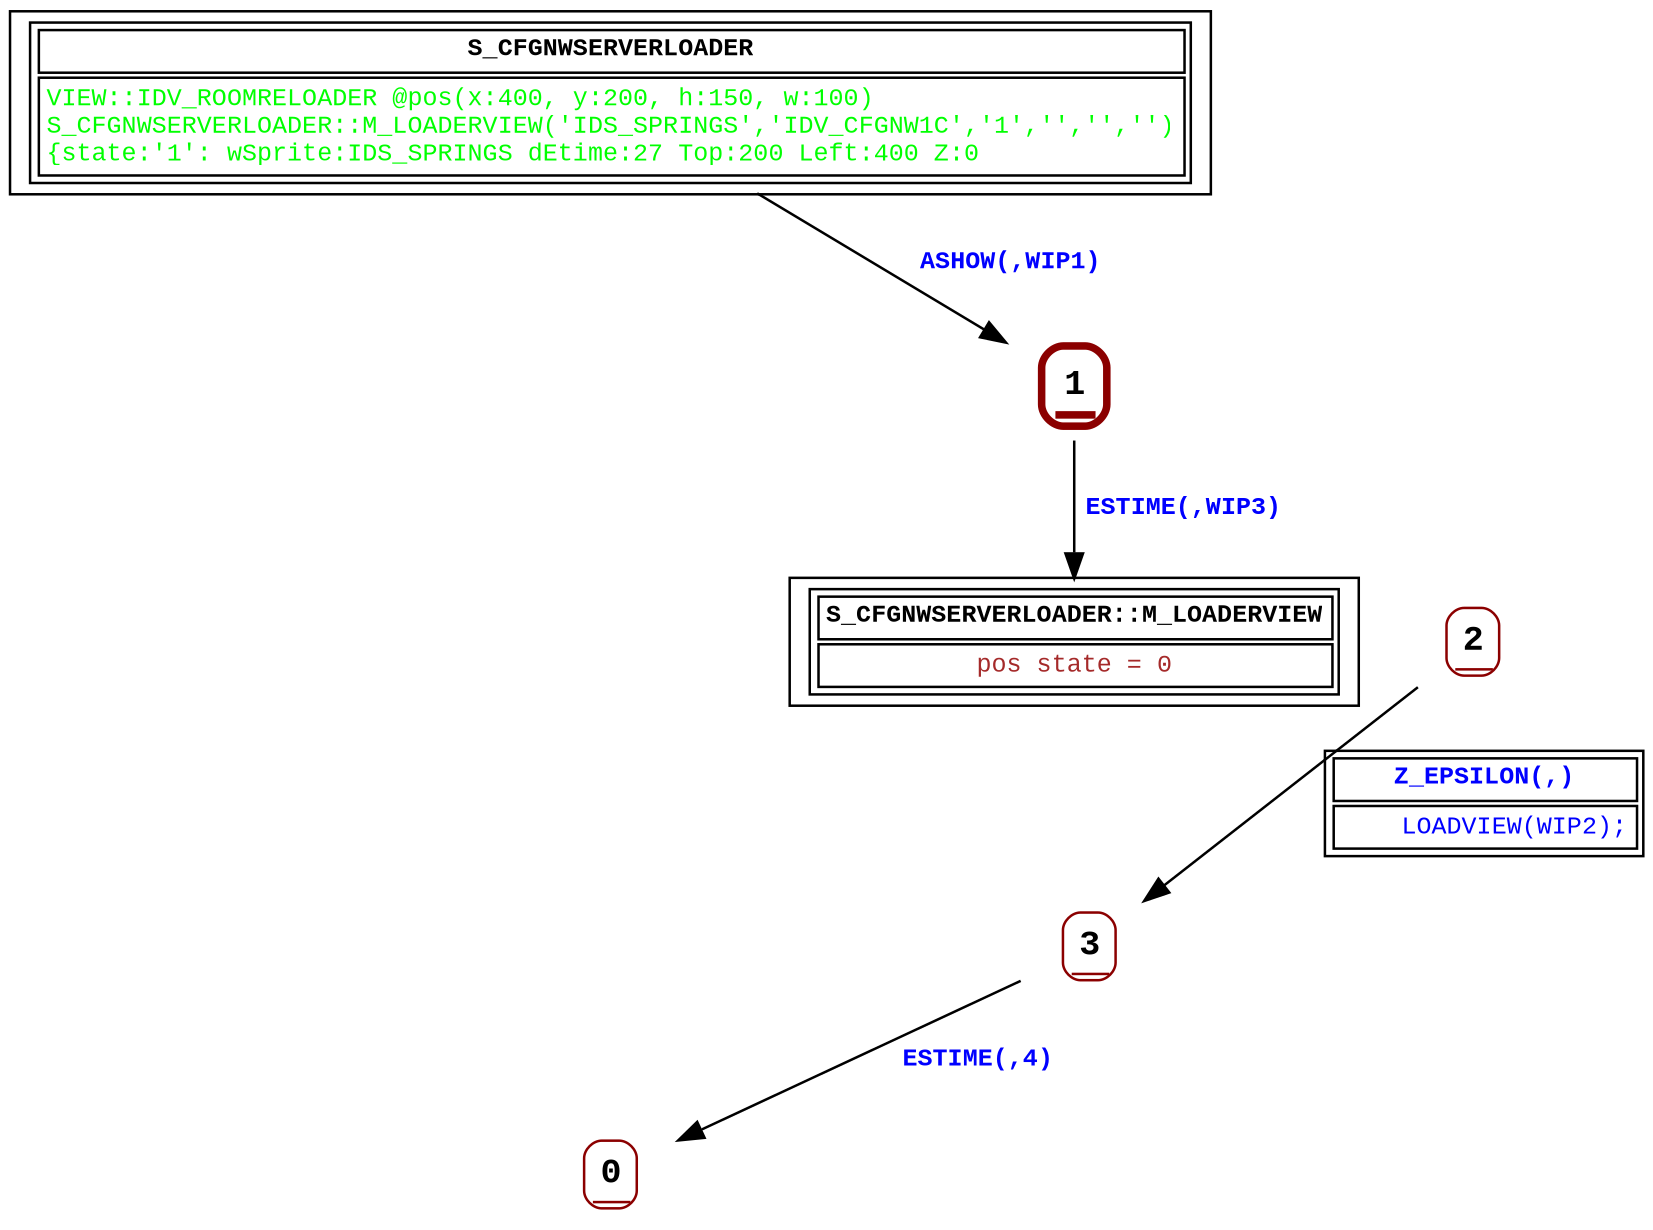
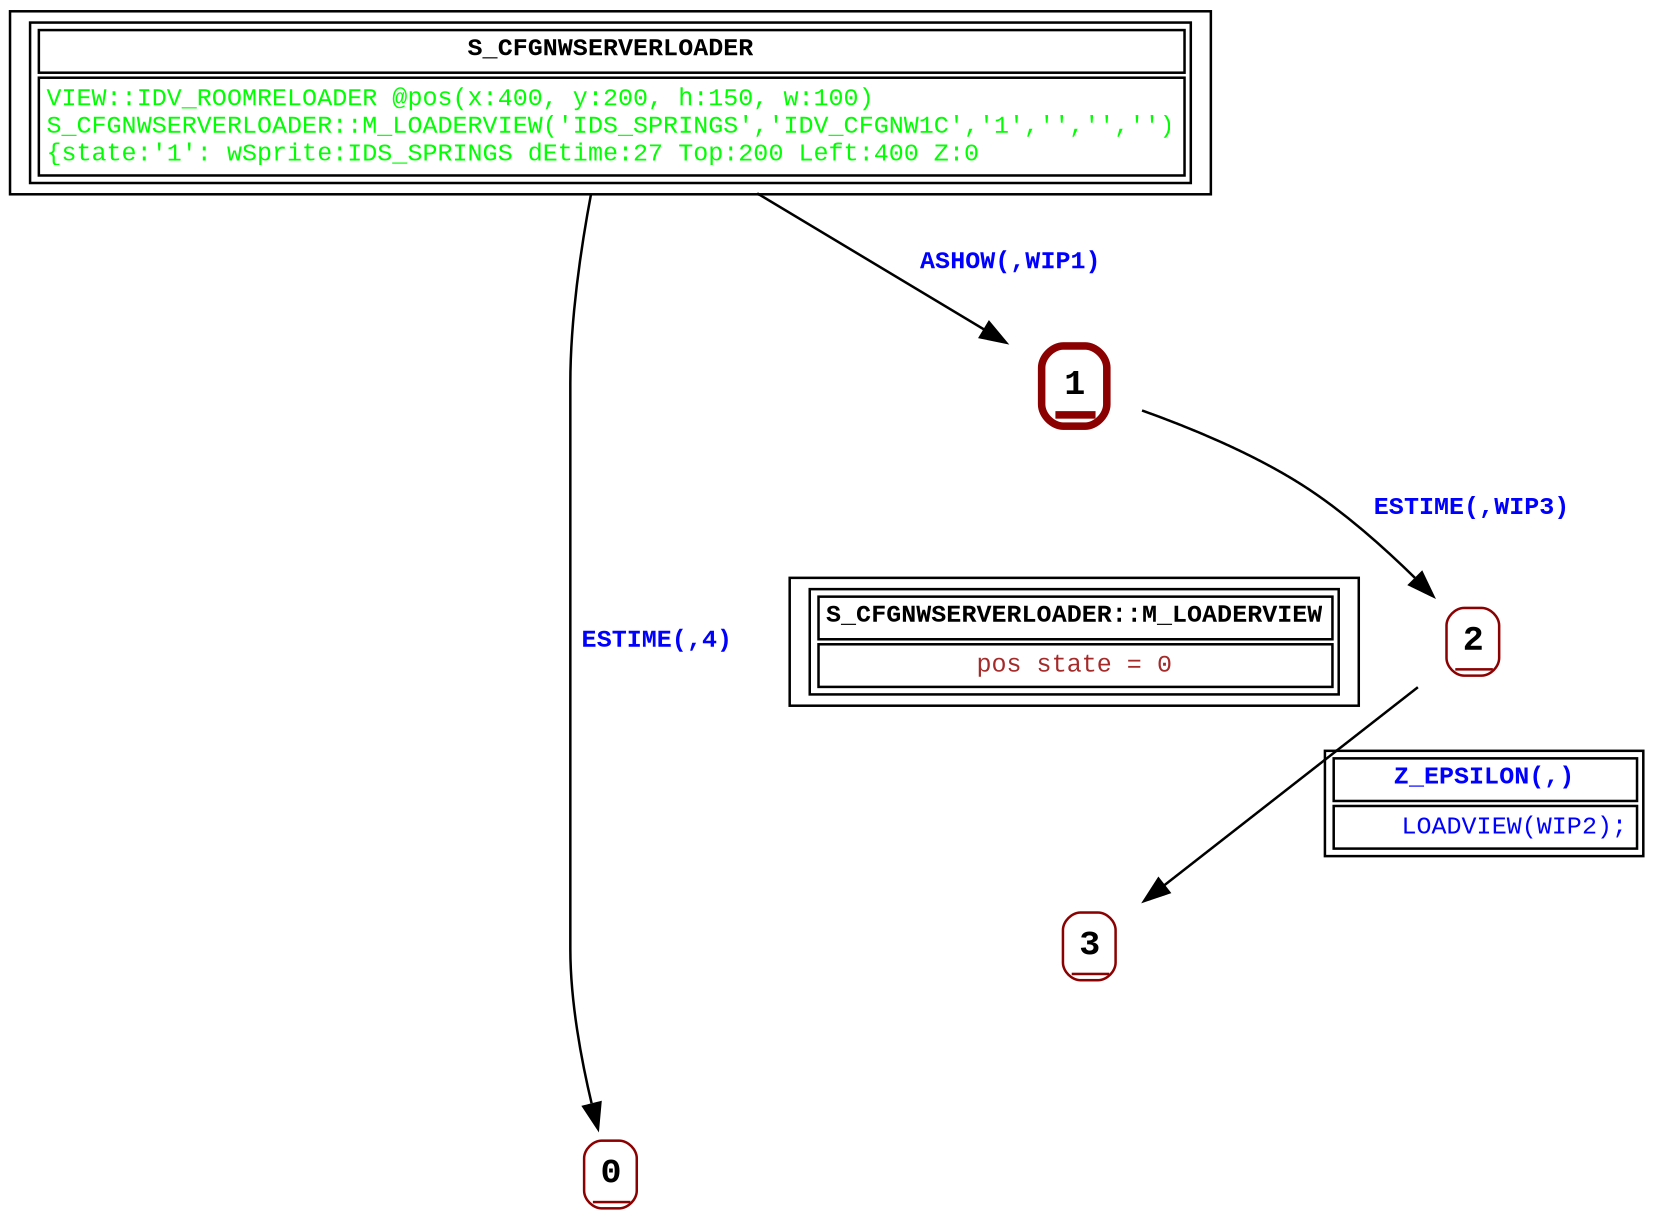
edge "1" -> "S_CFGNWSERVERLOADER::M_LOADERVIEW": now "1" -> "2"
edge "3" -> "0": now "S_CFGNWSERVERLOADER" -> "0"
